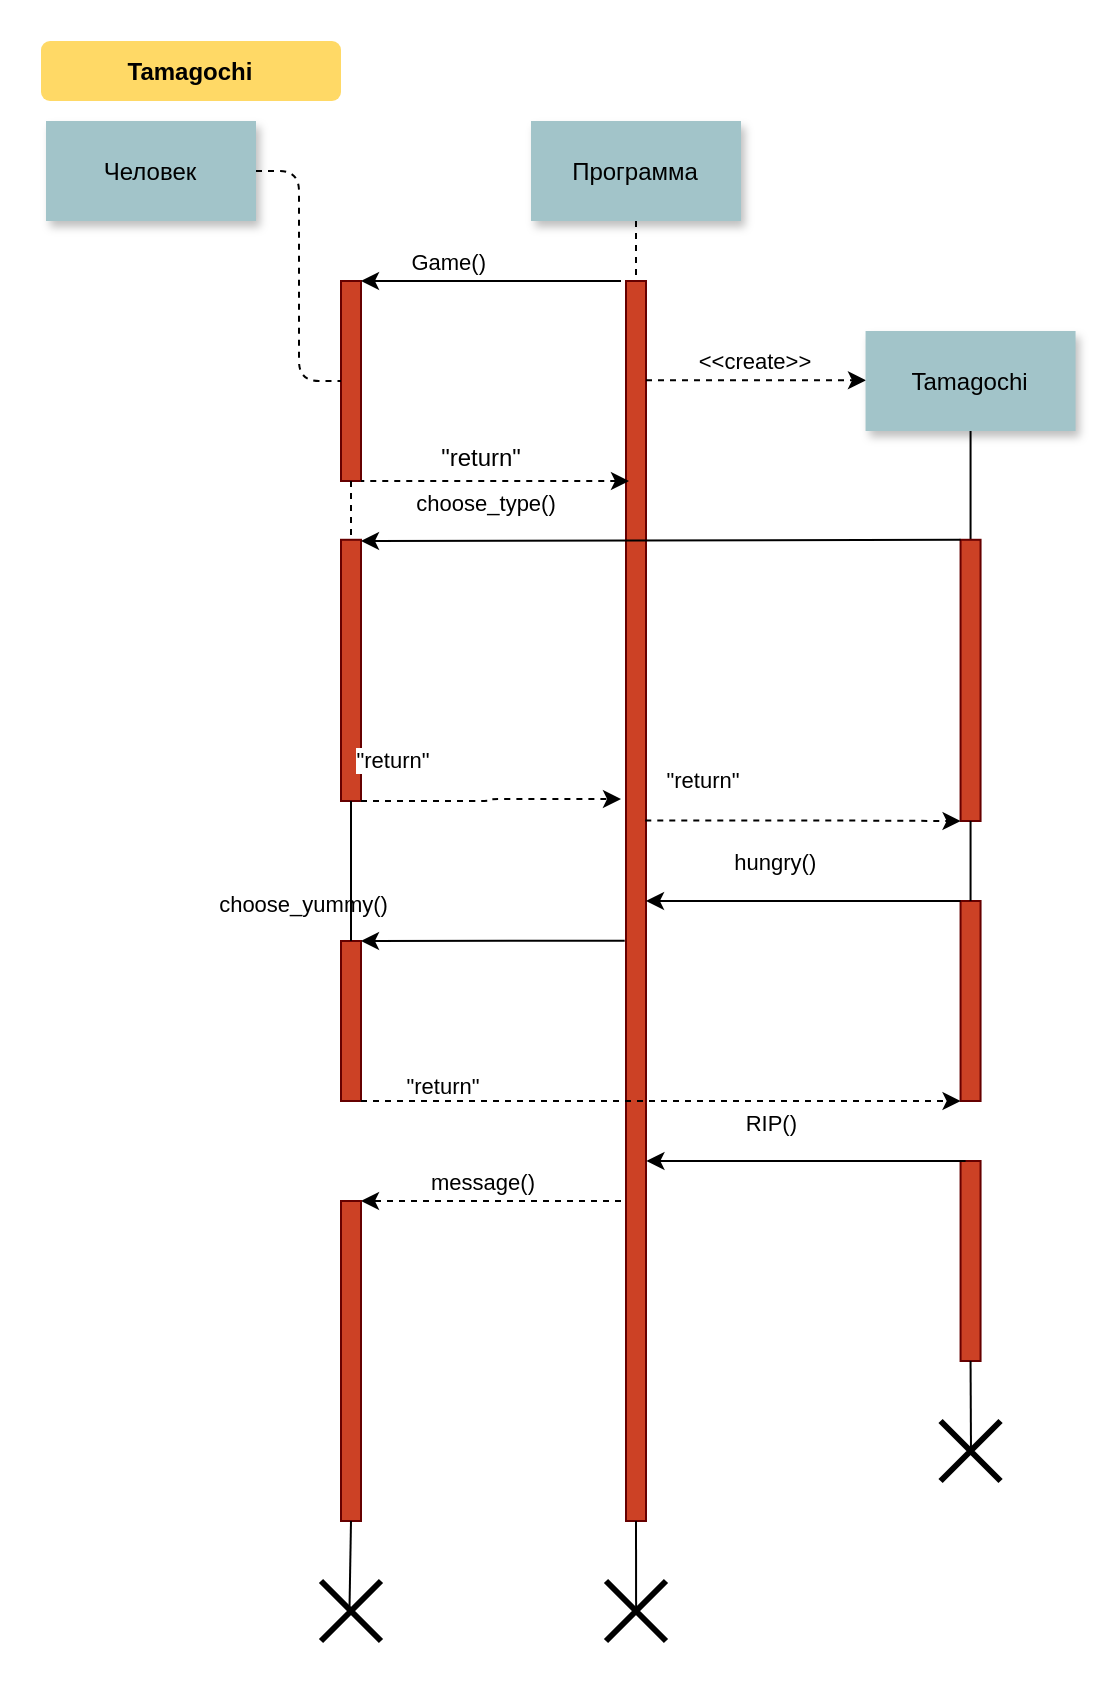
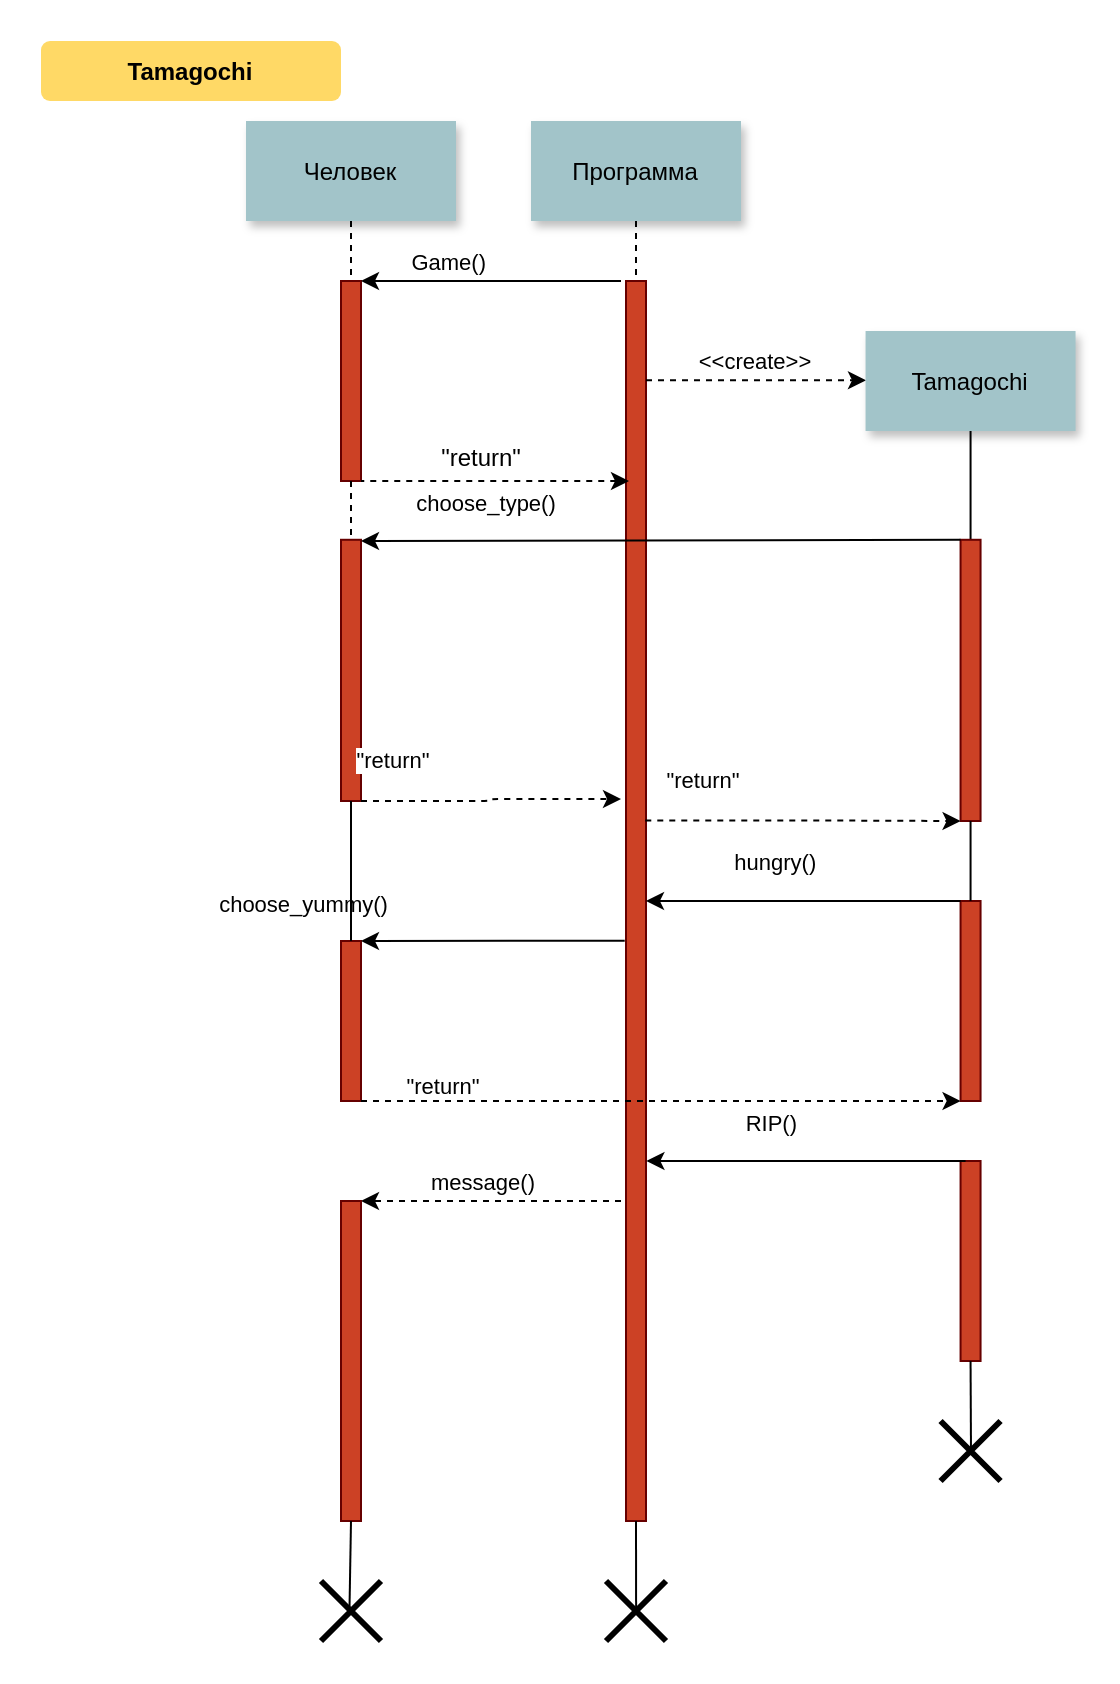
node "Человек": moved (151, 171) -> (351, 171)
